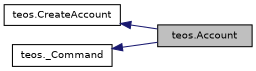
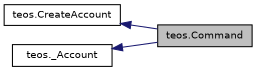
node "teos.Account": label "teos.Account" -> "teos.Command"
node "teos._Command": label "teos._Command" -> "teos._Account"
